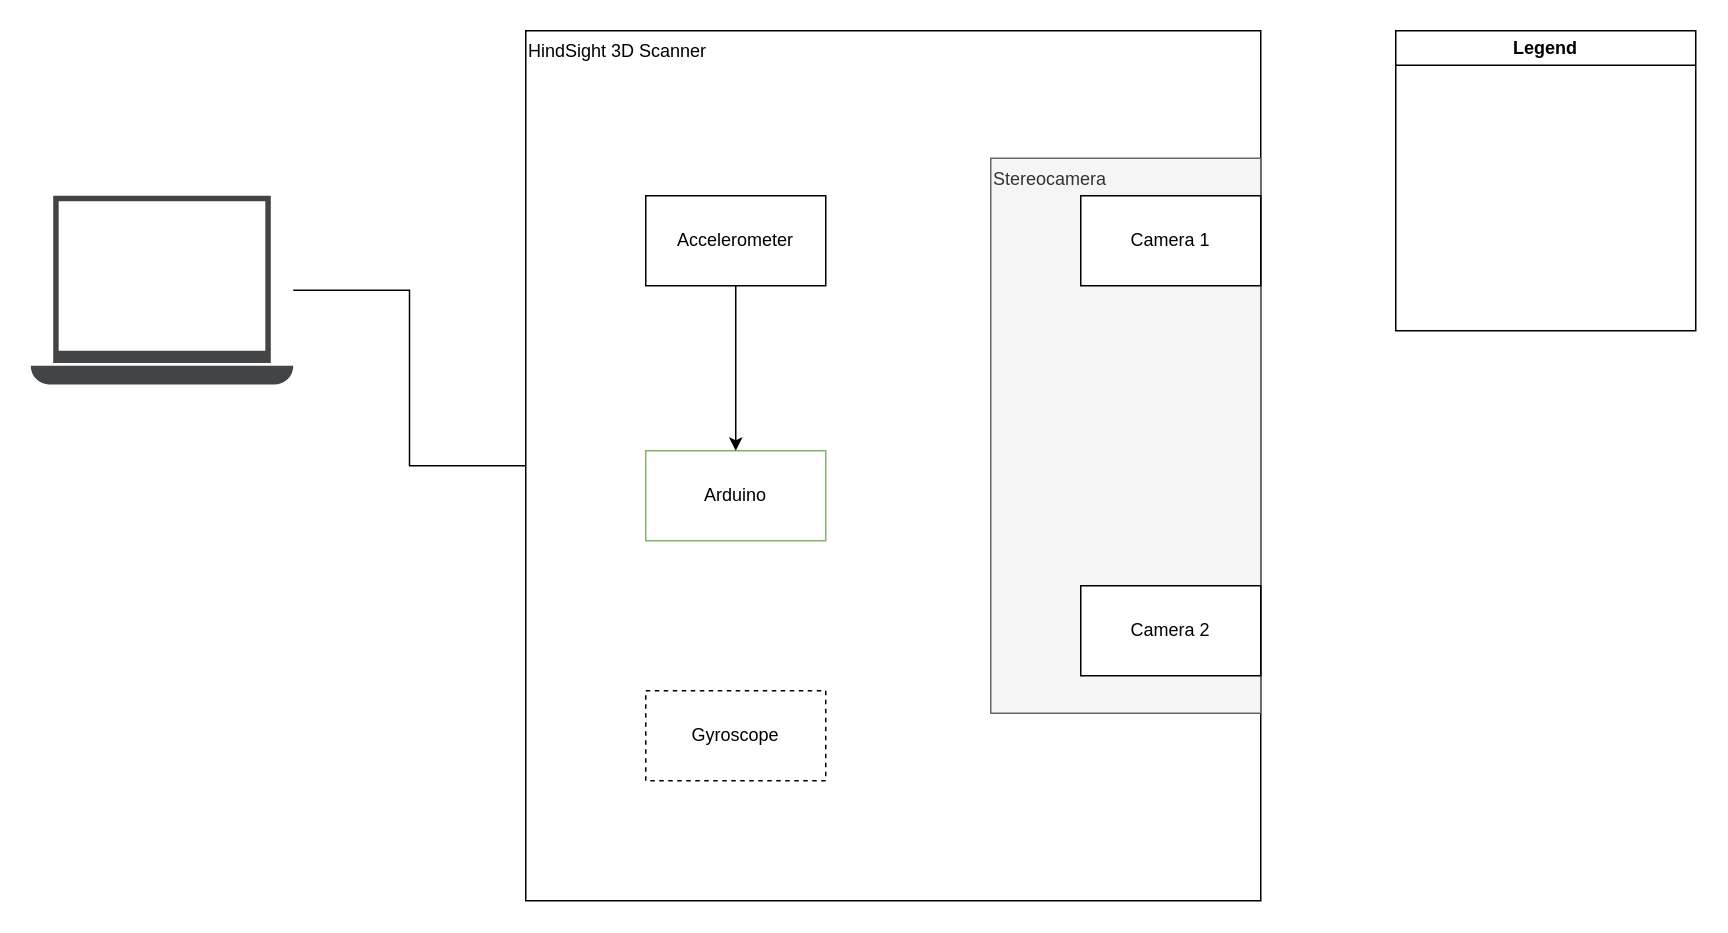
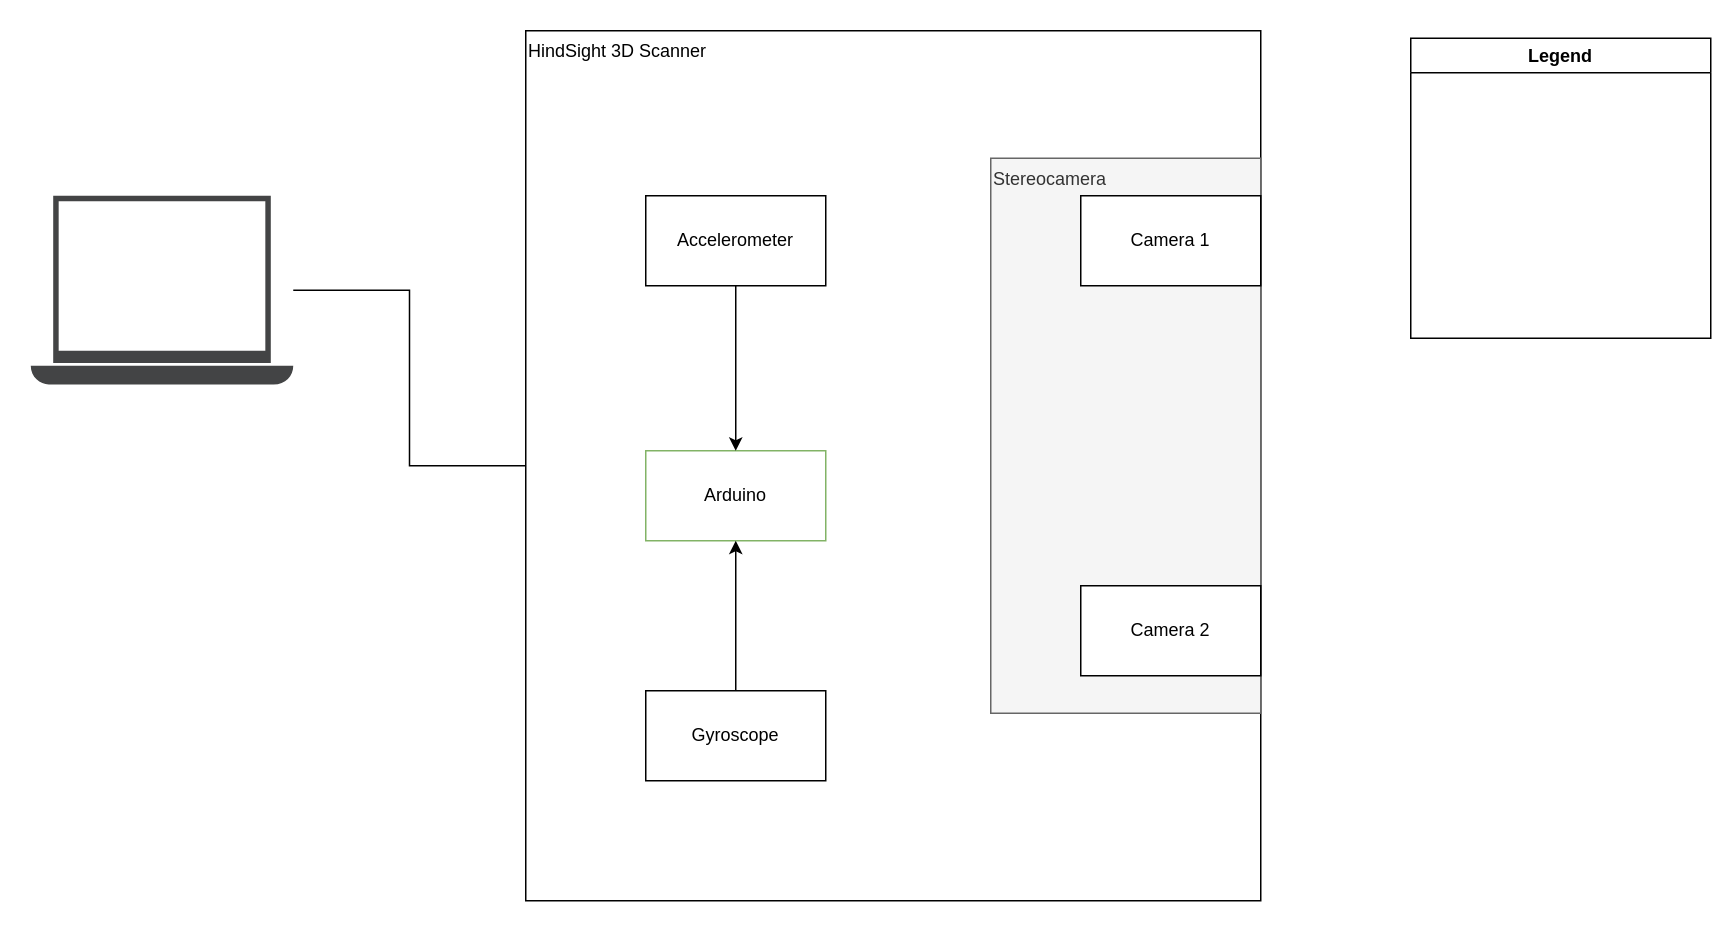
node "Legend": moved (1546, 181) -> (1561, 188)
edge "Gyroscope" -> "Arduino": added
node "Gyroscope": style dashed -> solid
